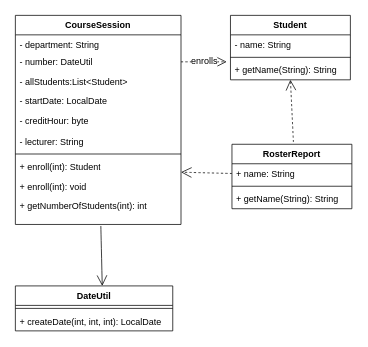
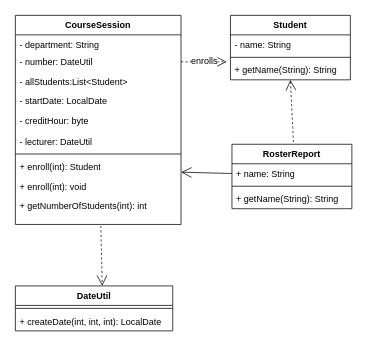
node "- lecturer: String": label "- lecturer: String" -> "- lecturer: DateUtil"
edge "+ name: String" -> "CourseSession": style dashed -> solid
edge "+ getNumberOfStudents(int): int" -> "DateUtil": style solid -> dashed
